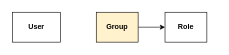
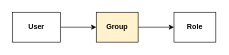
edge "User" -> "Group": added
node "Role": moved (186, 27) -> (195, 27)
